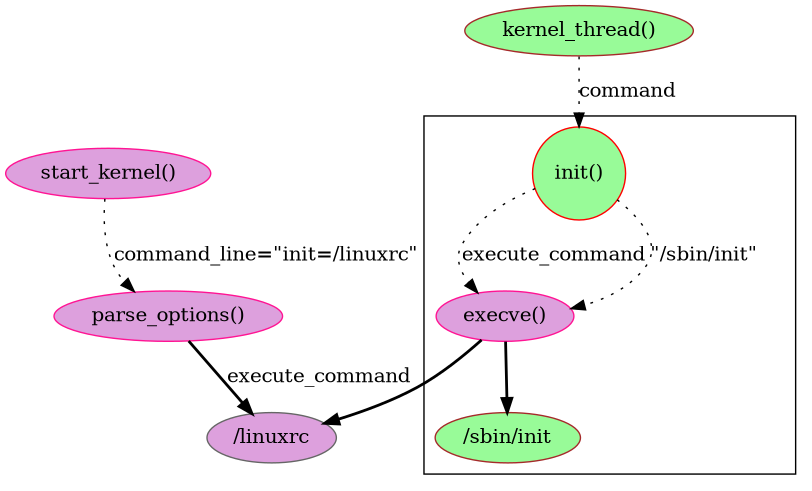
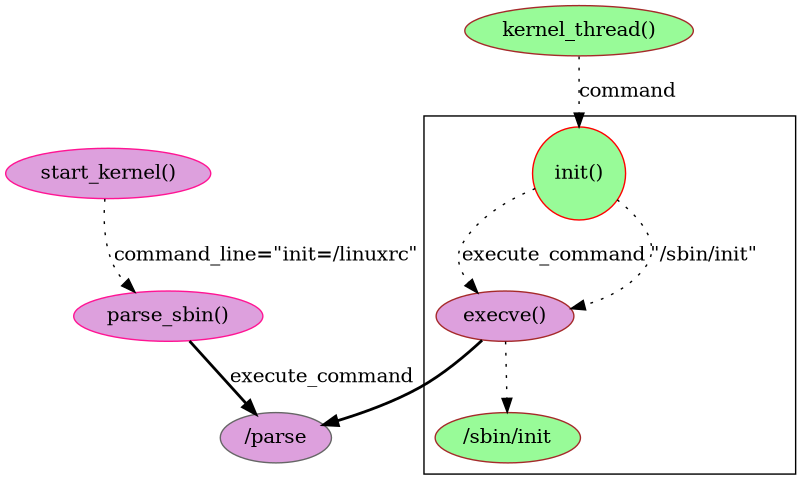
node "parse_options()": label "parse_options()" -> "parse_sbin()"
node "execve()": color deeppink -> brown
edge "execve()" -> "/sbin/init": style bold -> dotted
node "/linuxrc": label "/linuxrc" -> "/parse"
